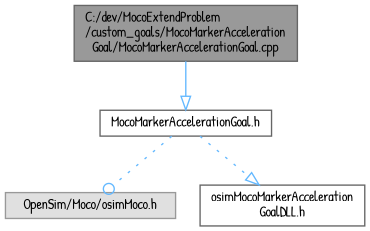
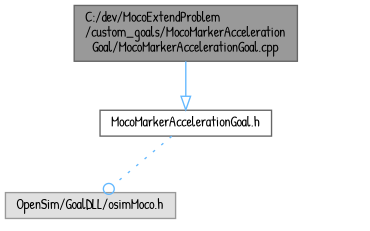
node "OpenSim/Moco/osimMoco.h": label "OpenSim/Moco/osimMoco.h" -> "OpenSim/GoalDLL/osimMoco.h"
node "osimMocoMarkerAcceleration GoalDLL.h": removed
